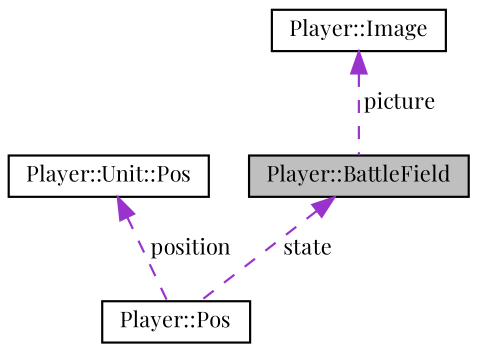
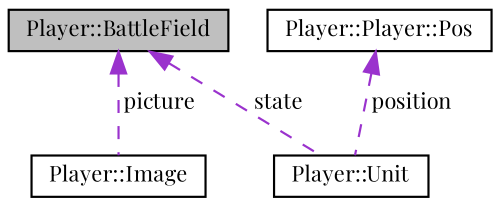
edge "Player::BattleField" -> "Player::Image": reversed
node "Player::Unit::Pos": label "Player::Unit::Pos" -> "Player::Player::Pos"
node "Player::Pos": label "Player::Pos" -> "Player::Unit"
